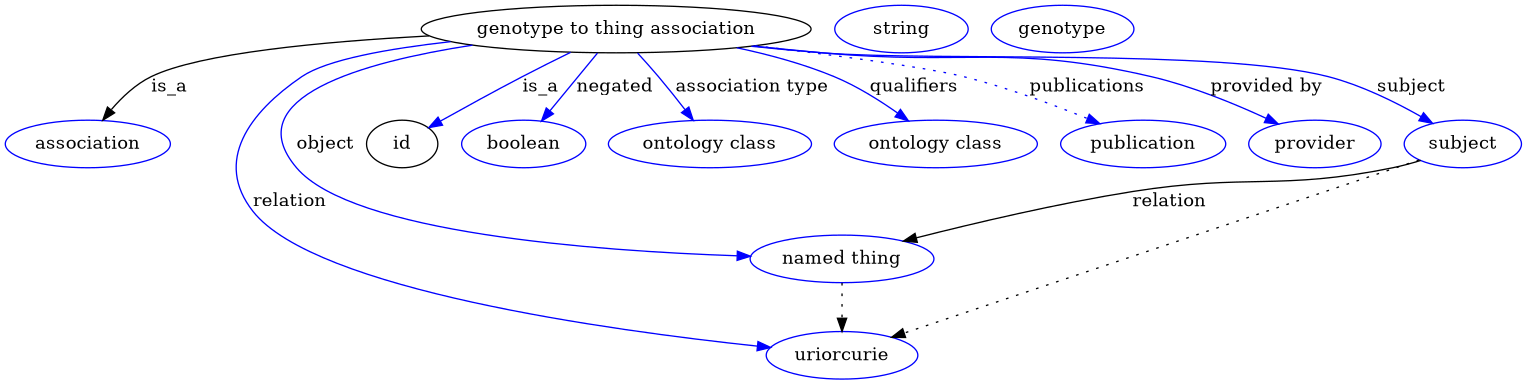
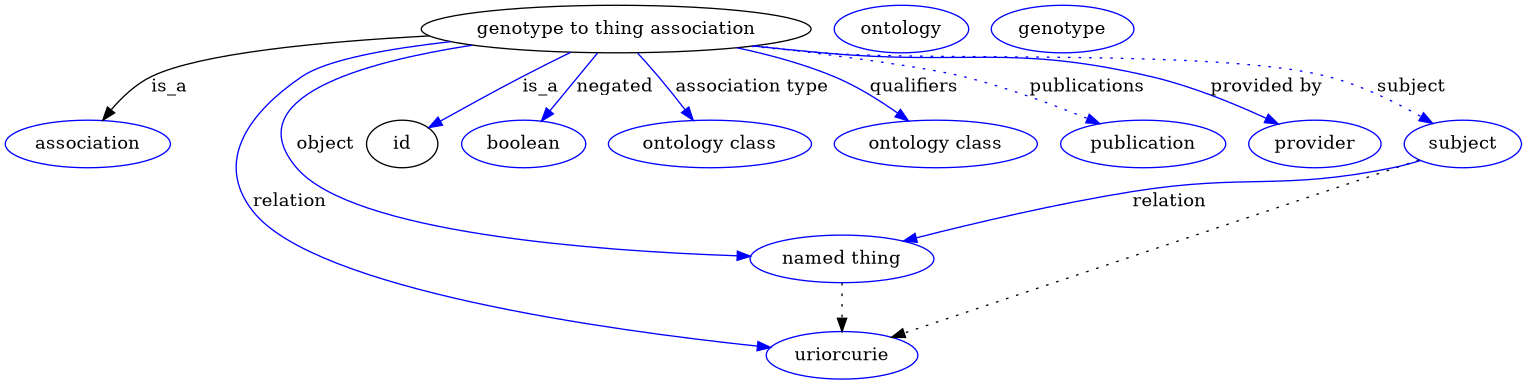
node "string": label "string" -> "ontology"
edge "genotype to thing association" -> "subject": style solid -> dotted
edge "subject" -> "named thing": color black -> blue
